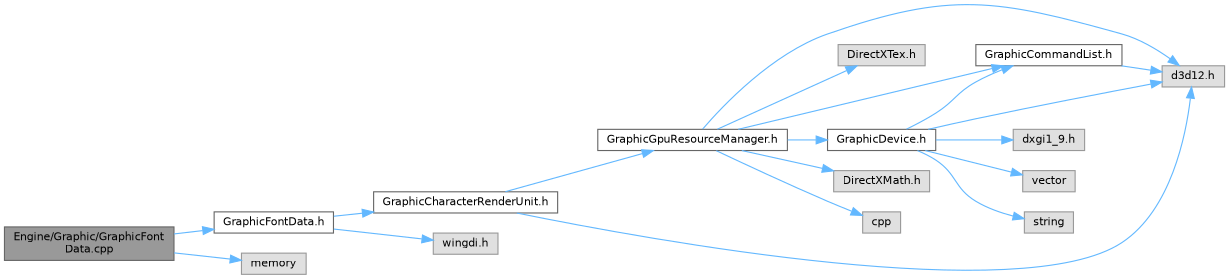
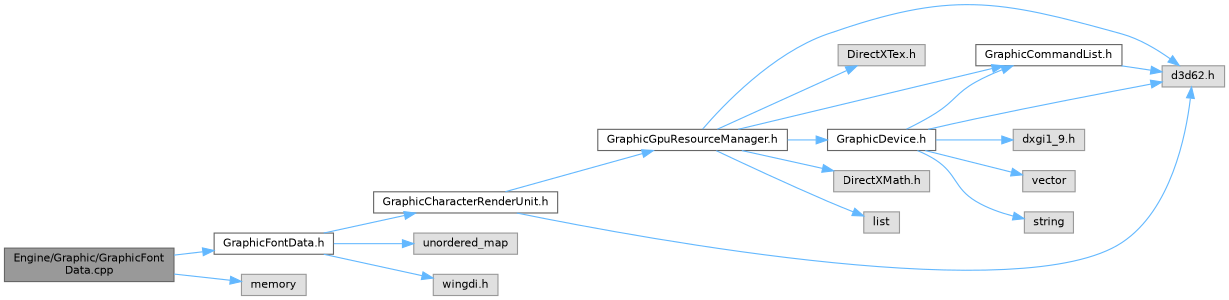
node "d3d12.h": label "d3d12.h" -> "d3d62.h"
node "cpp": label "cpp" -> "list"
node "unordered_map": added
